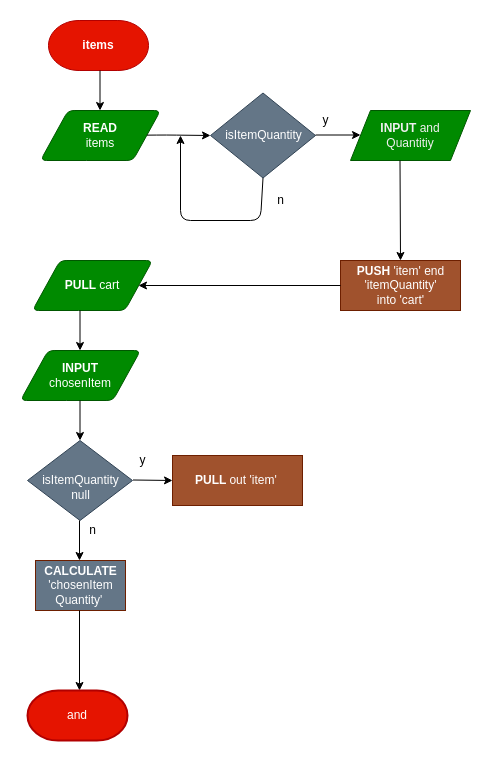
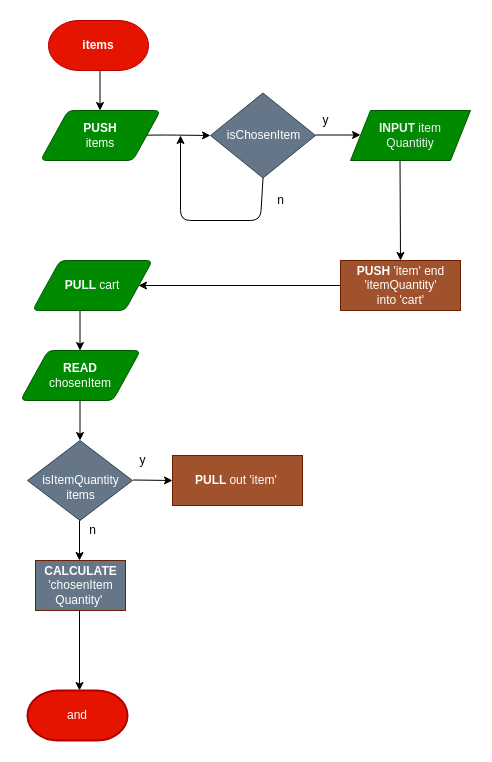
node "READ items": label "READ items" -> "PUSH items"
node "isItemQuantity": label "isItemQuantity" -> "isChosenItem"
node "INPUT andQuantitiy": label "INPUT andQuantitiy" -> "INPUT itemQuantitiy"
node "INPUT chosenItem": label "INPUT chosenItem" -> "READ chosenItem"
node "isItemQuantity null": label "isItemQuantity null" -> "isItemQuantity items"
